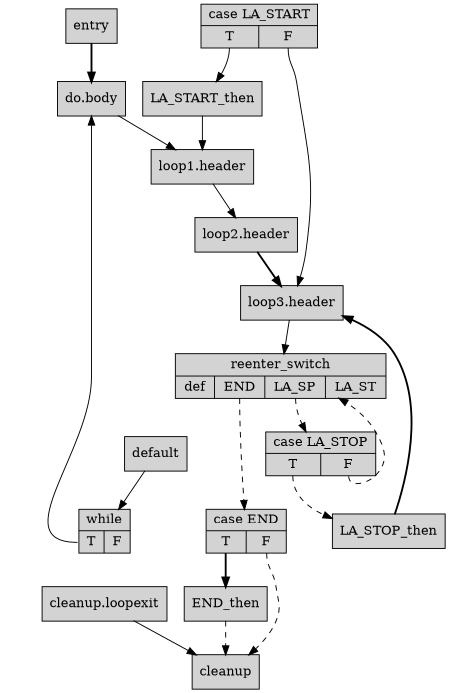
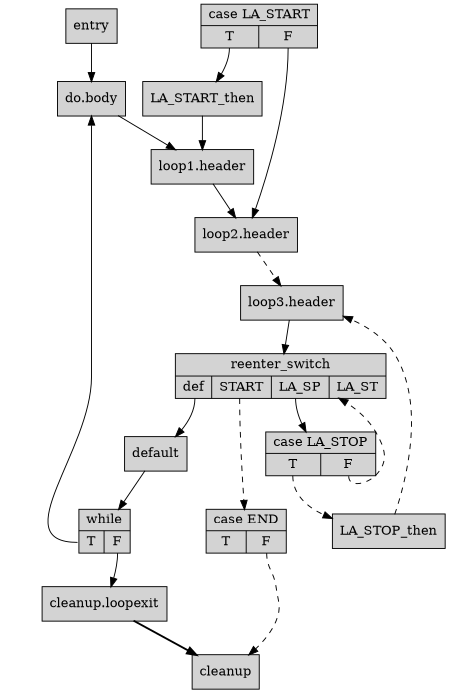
edge "entry" -> "do.body": style bold -> solid
edge "case LA_START" -> "loop3.header": now "case LA_START" -> "loop2.header"
edge "loop2.header" -> "loop3.header": style bold -> dashed
node "reenter_switch": text "END" -> "START"
edge "LA_STOP_then" -> "loop3.header": style bold -> dashed
edge "reenter_switch" -> "case LA_STOP": style dashed -> solid
edge "reenter_switch" -> "default": added
edge "while" -> "cleanup.loopexit": added
node "END_then": removed
edge "cleanup.loopexit" -> "cleanup": style solid -> bold
